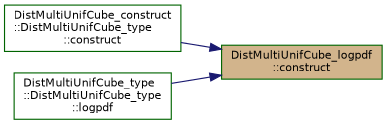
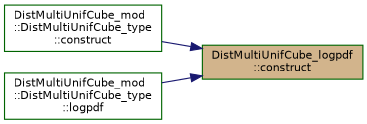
node "DistMultiUnifCube_construct ::DistMultiUnifCube_type ::construct": label "DistMultiUnifCube_construct ::DistMultiUnifCube_type ::construct" -> "DistMultiUnifCube_mod ::DistMultiUnifCube_type ::construct"
node "DistMultiUnifCube_type ::DistMultiUnifCube_type ::logpdf": label "DistMultiUnifCube_type ::DistMultiUnifCube_type ::logpdf" -> "DistMultiUnifCube_mod ::DistMultiUnifCube_type ::logpdf"
